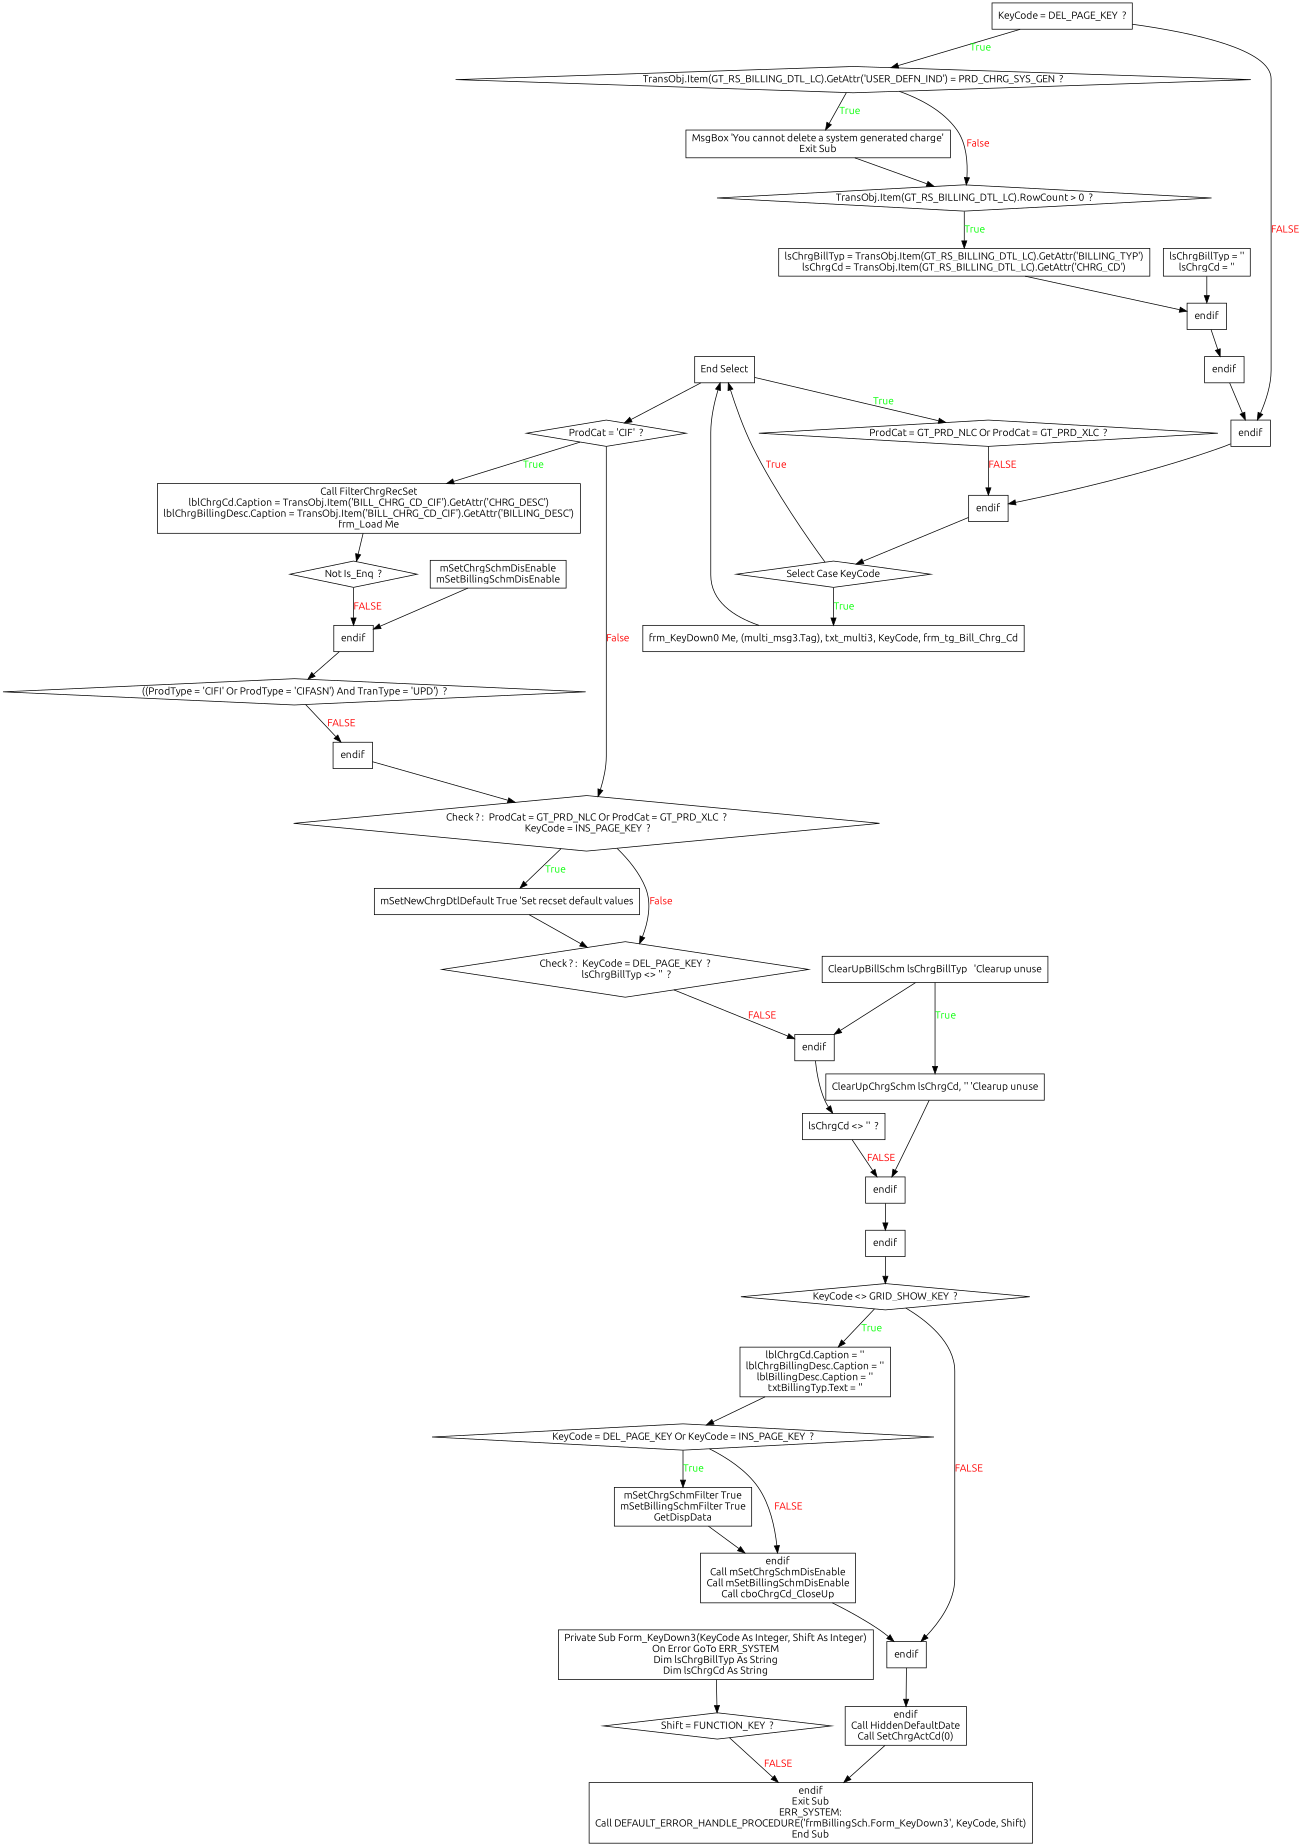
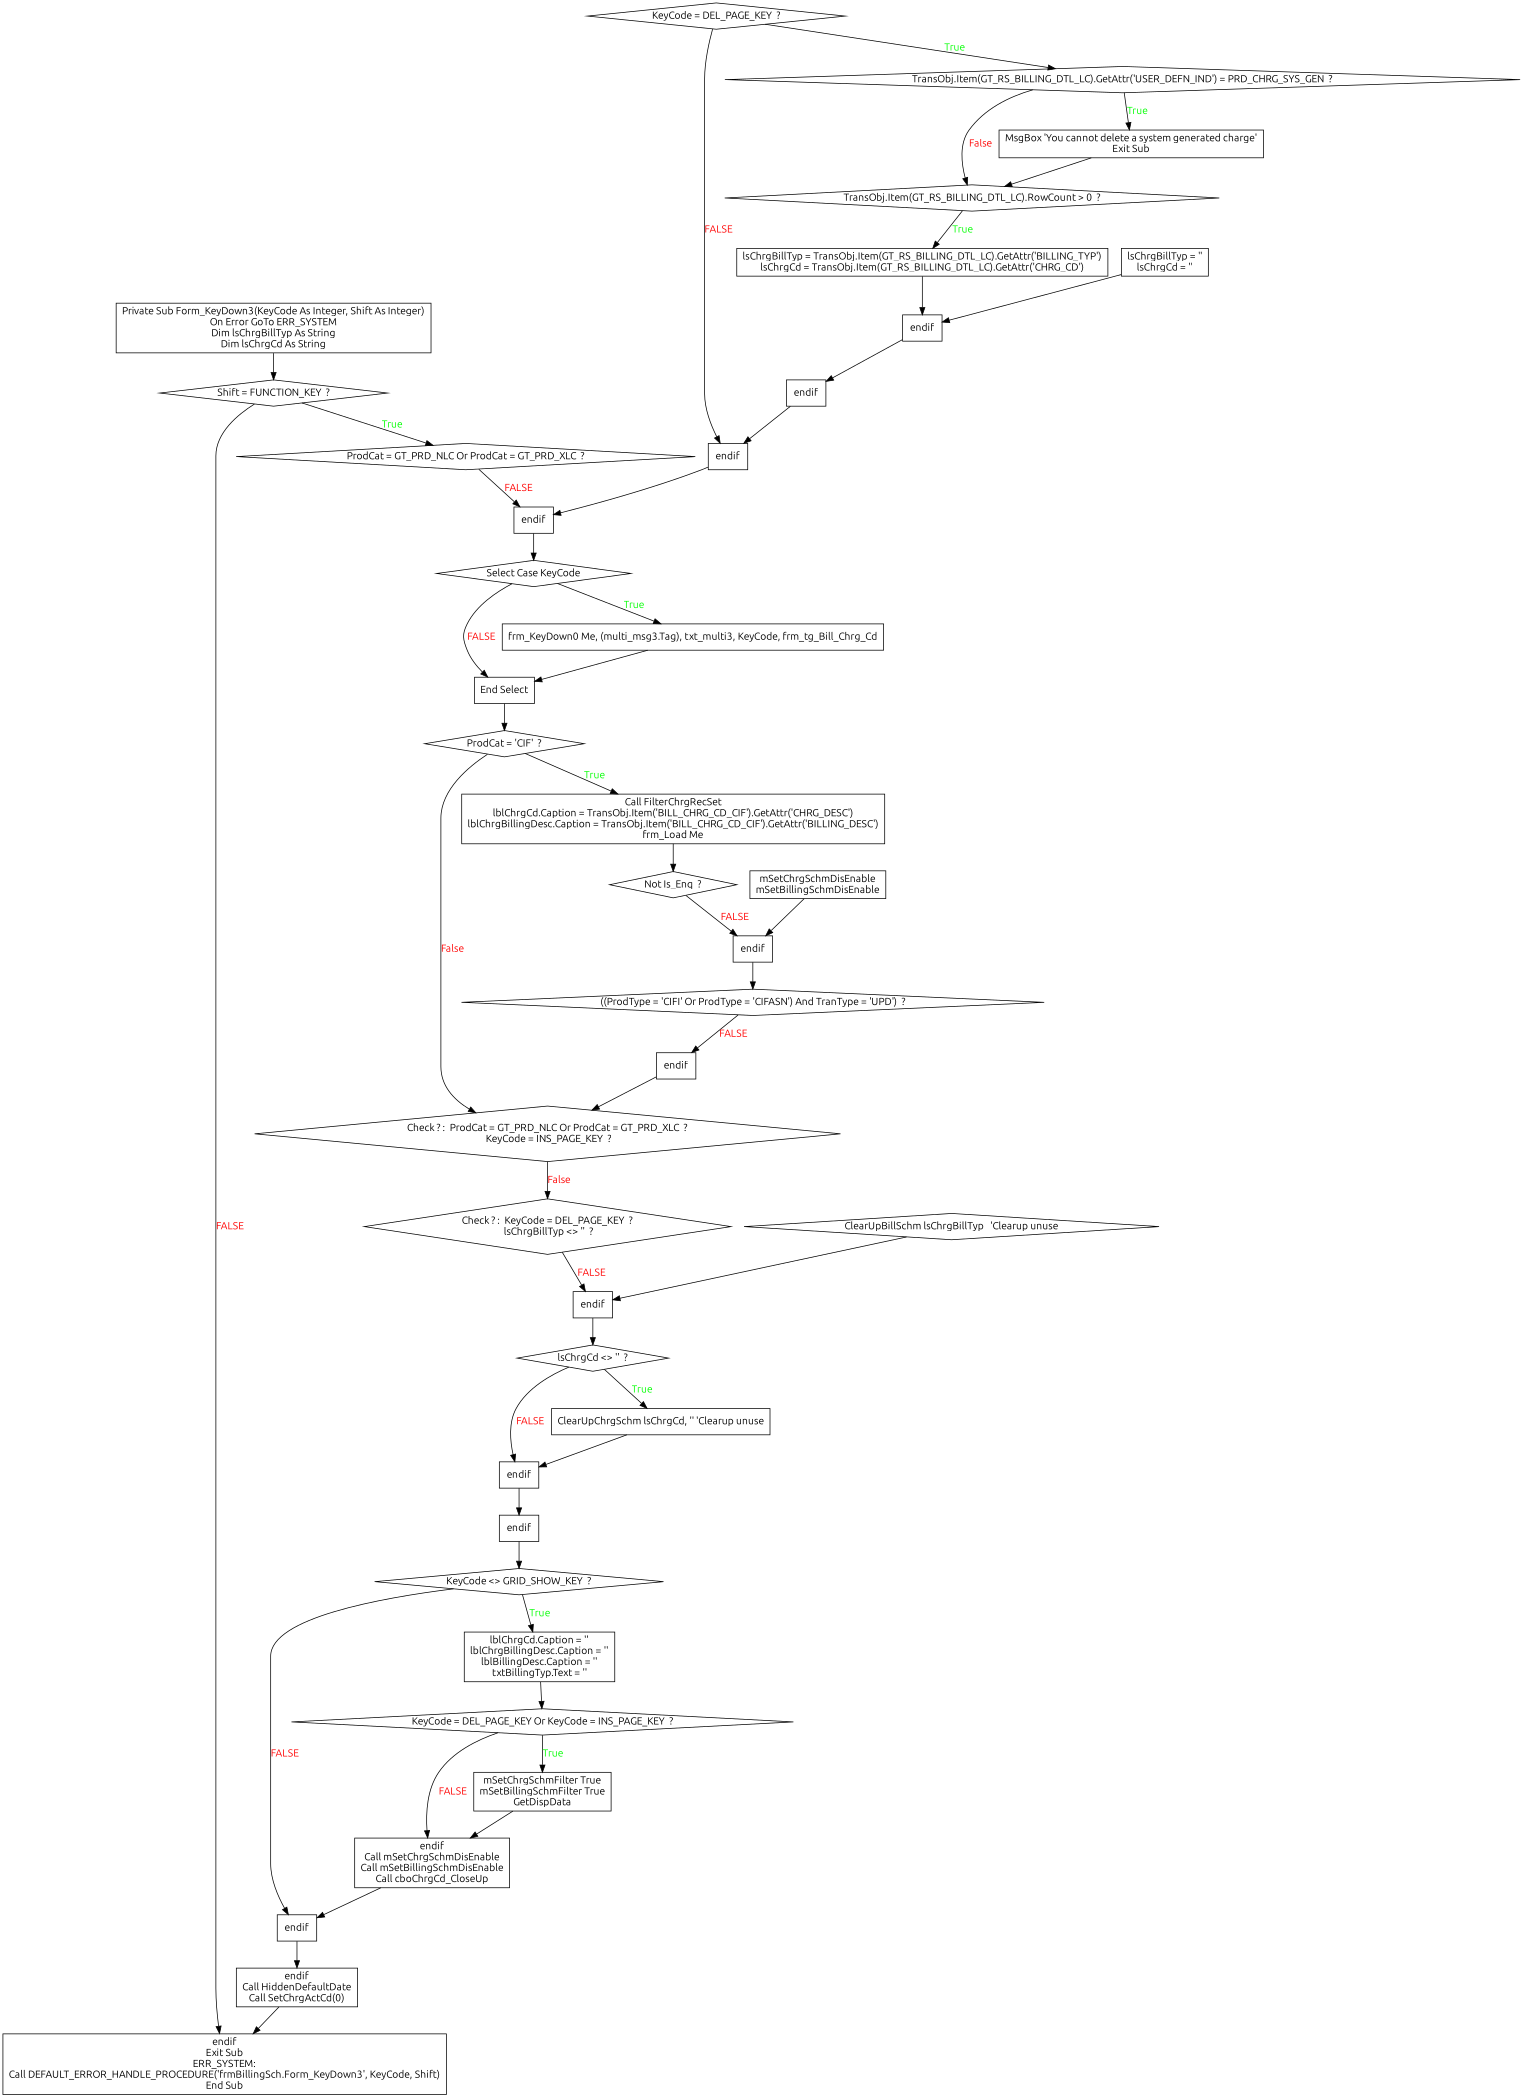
node "KeyCode = DEL_PAGE_KEY  ?": shape box -> diamond
edge "End Select" -> "ProdCat = GT_PRD_NLC Or ProdCat = GT_PRD_XLC  ?": now "Shift = FUNCTION_KEY  ?" -> "ProdCat = GT_PRD_NLC Or ProdCat = GT_PRD_XLC  ?"
edge "Select Case KeyCode" -> "End Select": label "True" -> "FALSE"
node "mSetNewChrgDtlDefault True 'Set recset default values": removed
node "ClearUpBillSchm lsChrgBillTyp   'Clearup unuse": shape box -> diamond
edge "ClearUpBillSchm lsChrgBillTyp   'Clearup unuse" -> "ClearUpChrgSchm lsChrgCd, '' 'Clearup unuse": now "lsChrgCd <> ''  ?" -> "ClearUpChrgSchm lsChrgCd, '' 'Clearup unuse"
node "lsChrgCd <> ''  ?": shape box -> diamond
